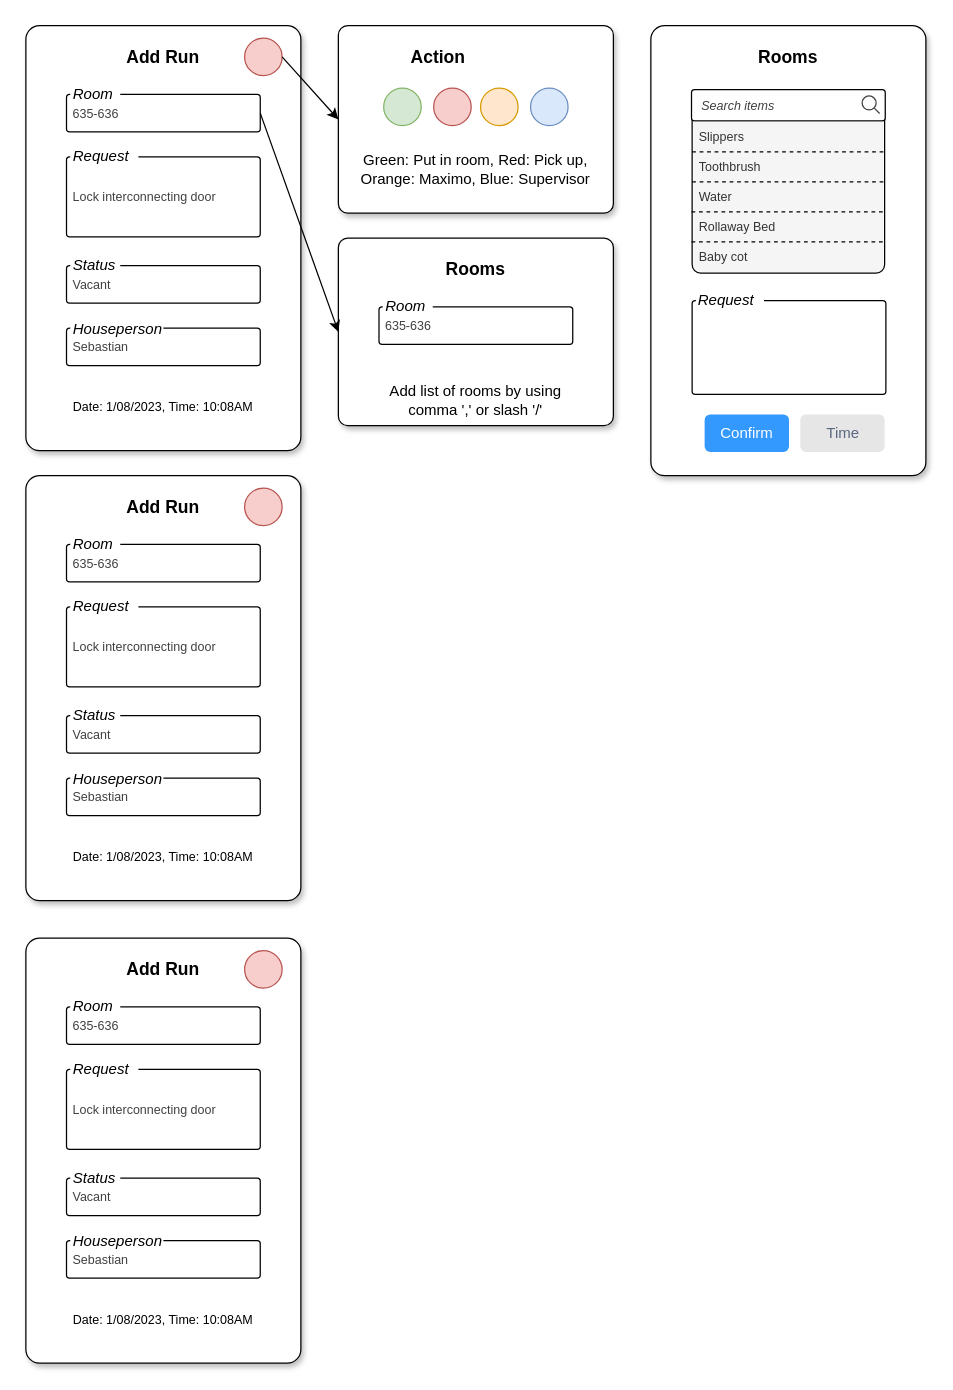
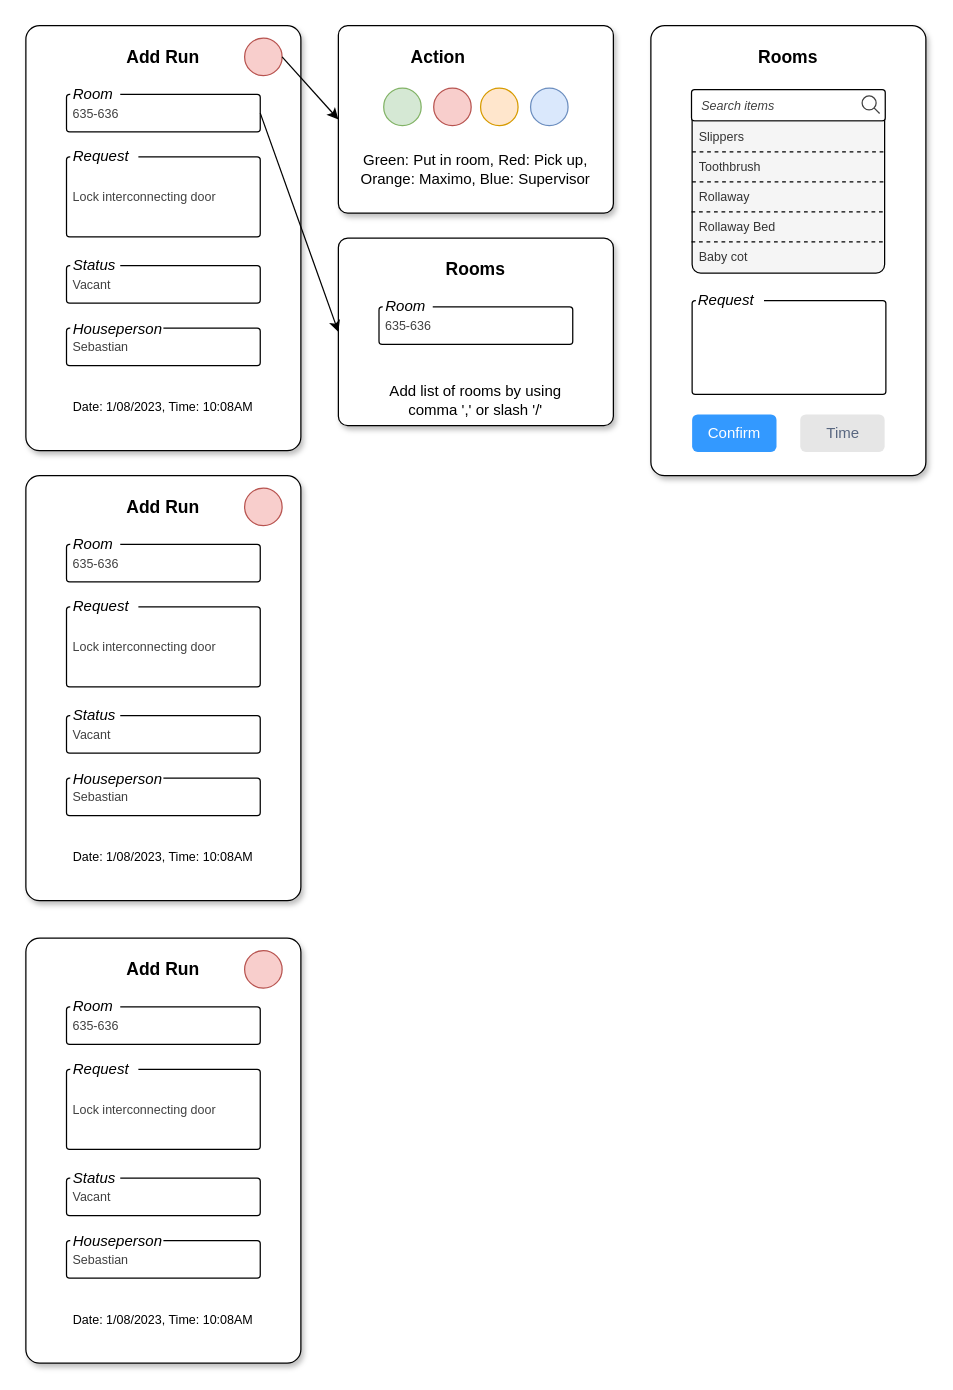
node "Water": label "Water" -> "Rollaway"
node "Confirm": moved (747, 433) -> (734, 433)
